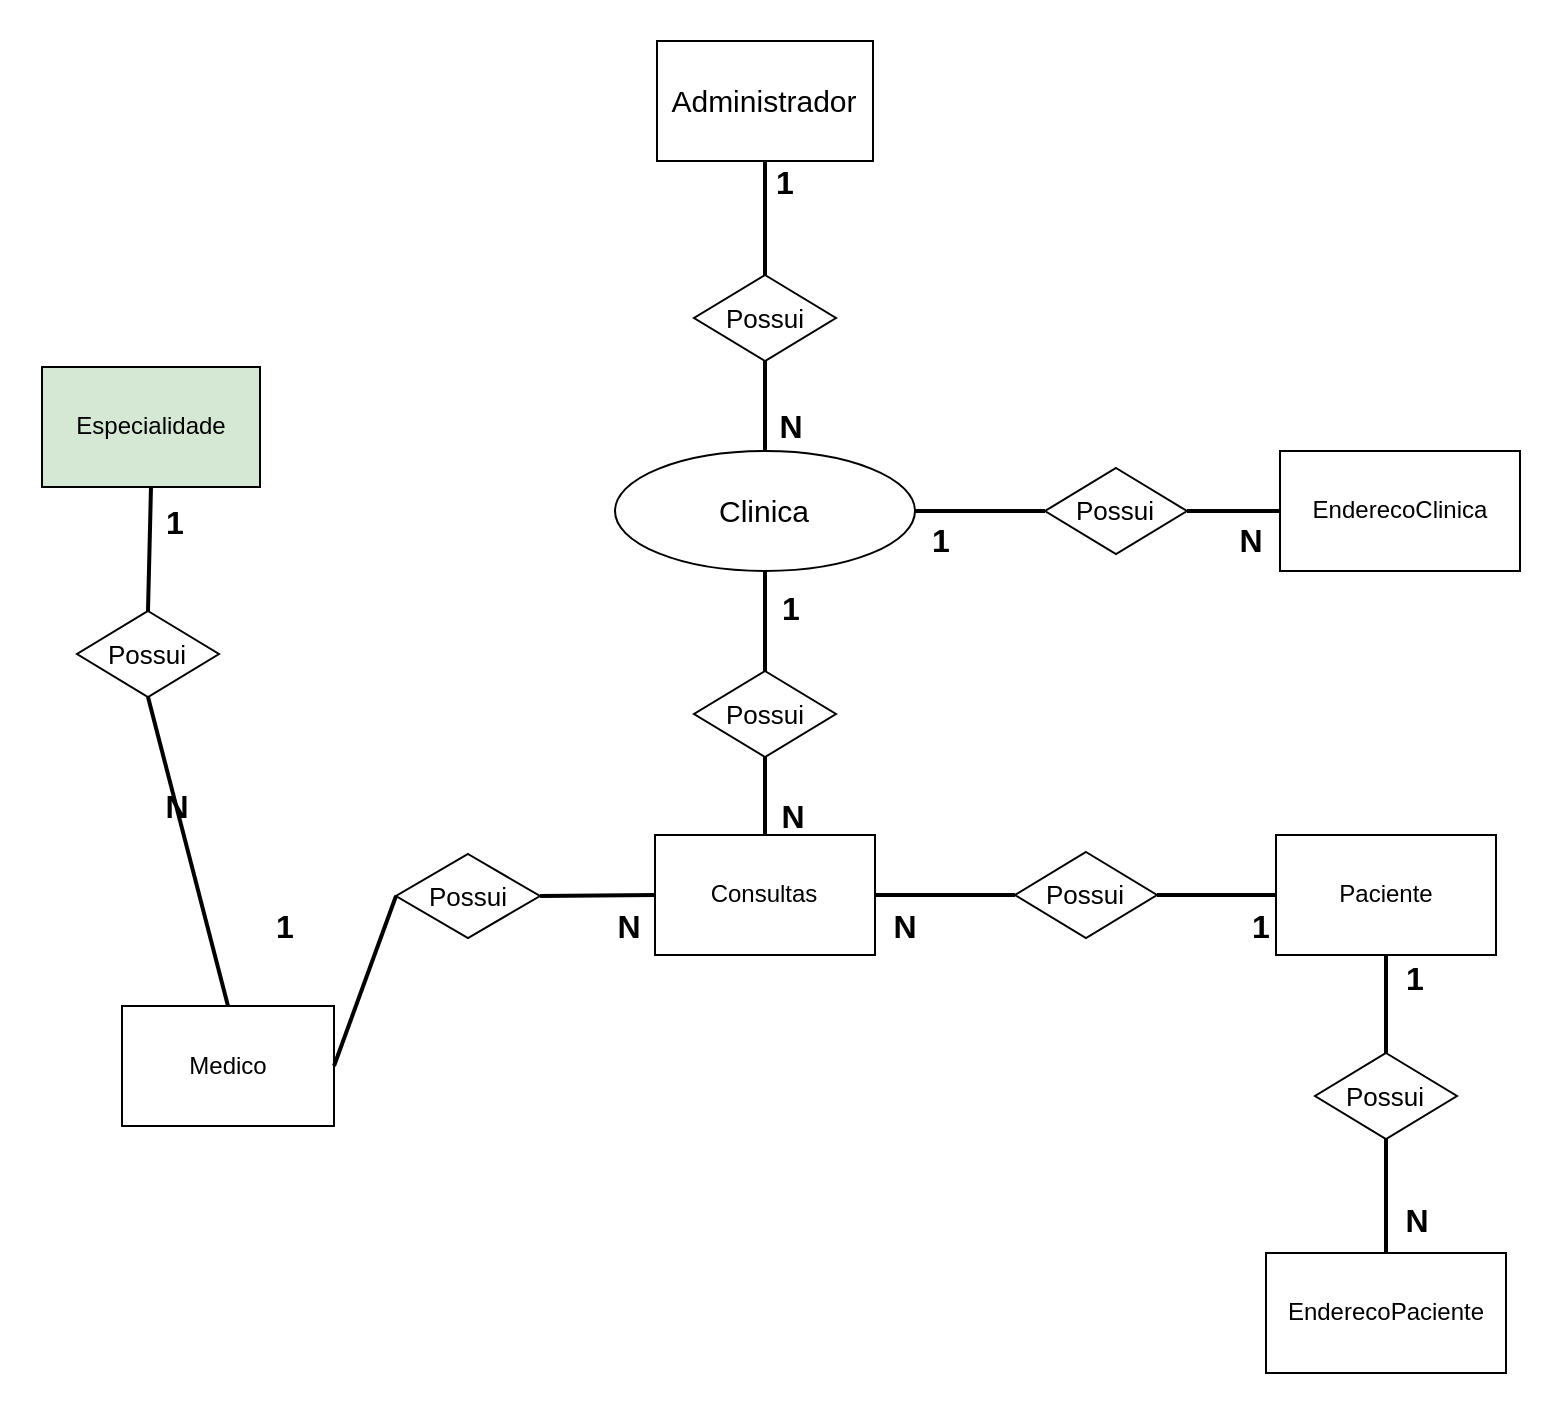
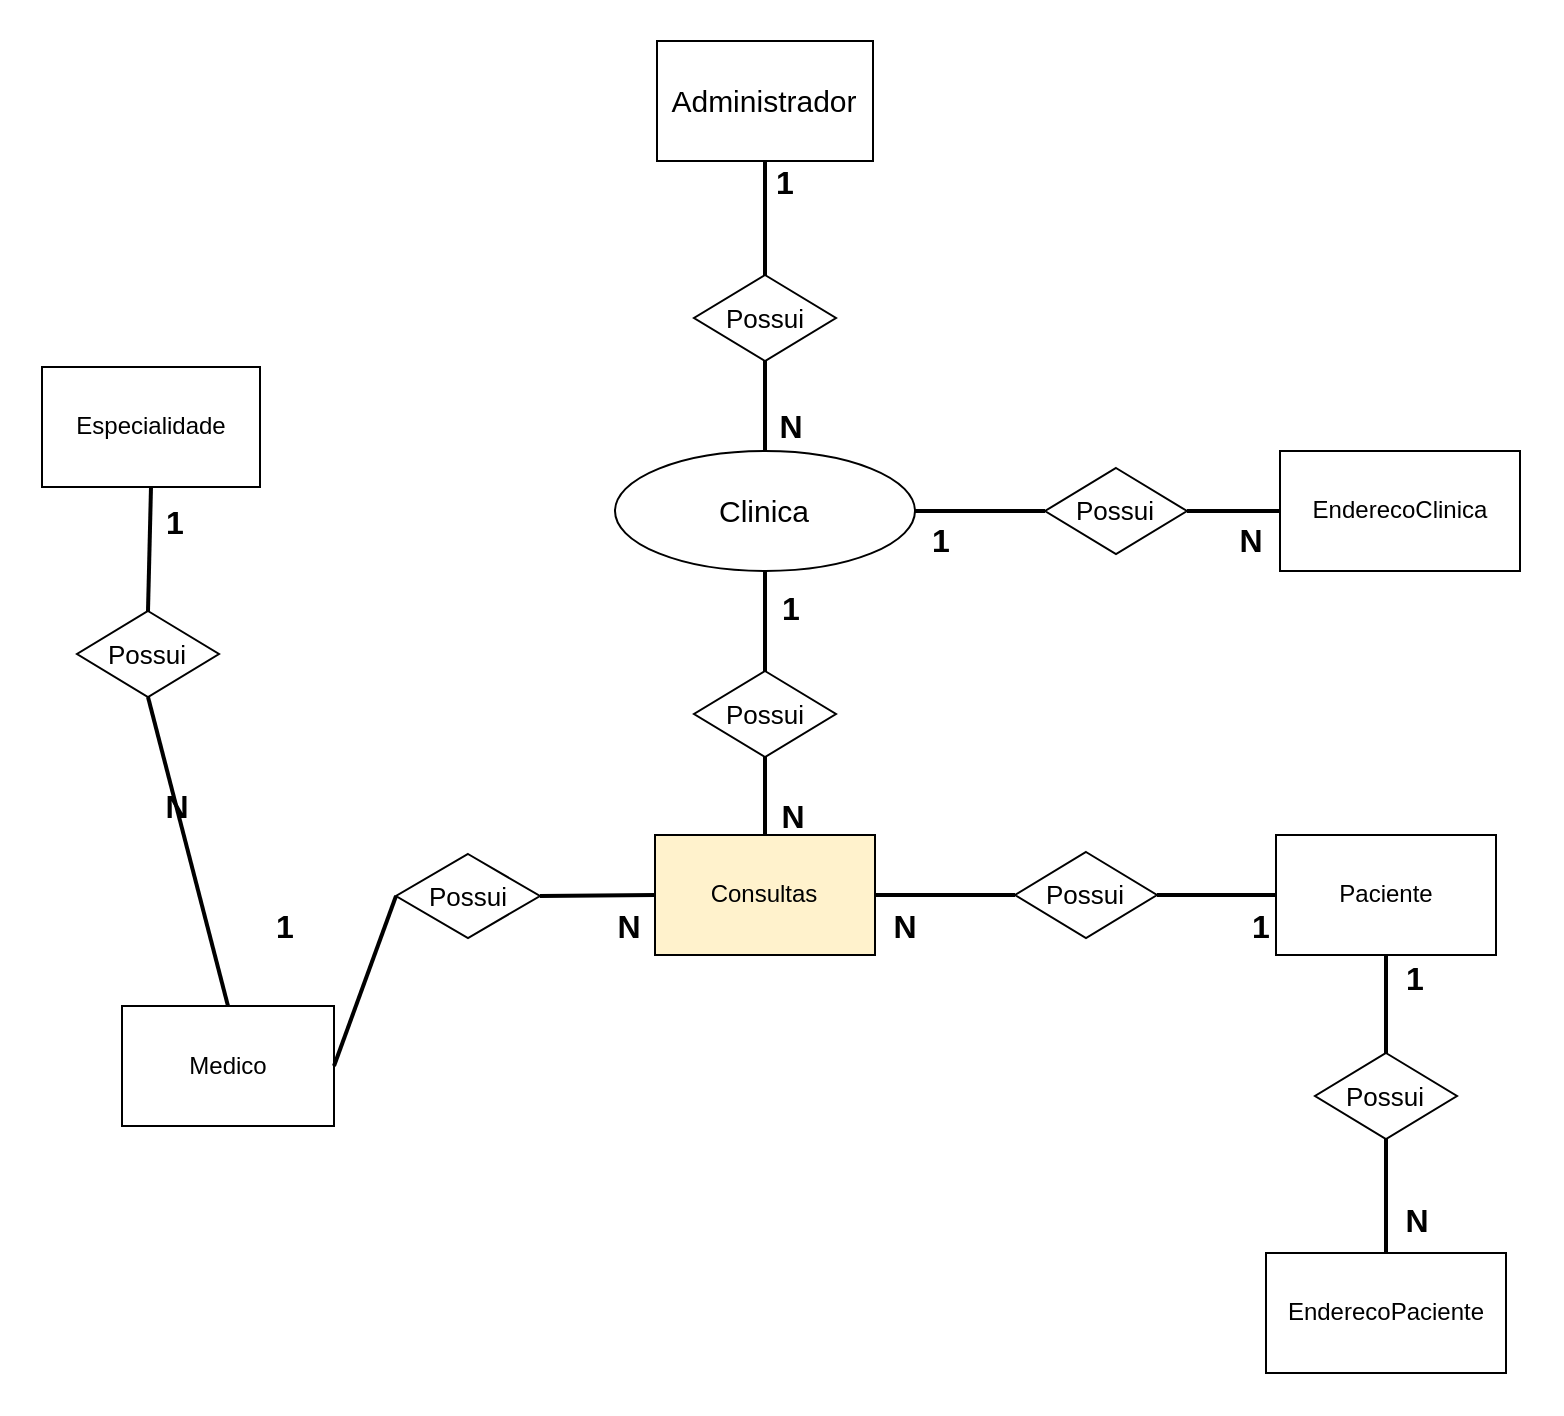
node "Especialidade": fillcolor #d5e8d4 -> #ffffff
node "Consultas": fillcolor #ffffff -> #fff2cc
